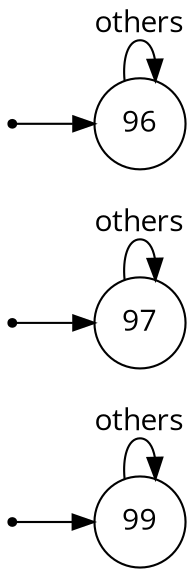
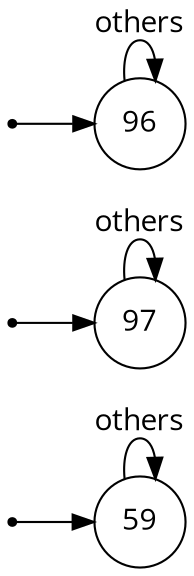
node "99": label "99" -> "59"
